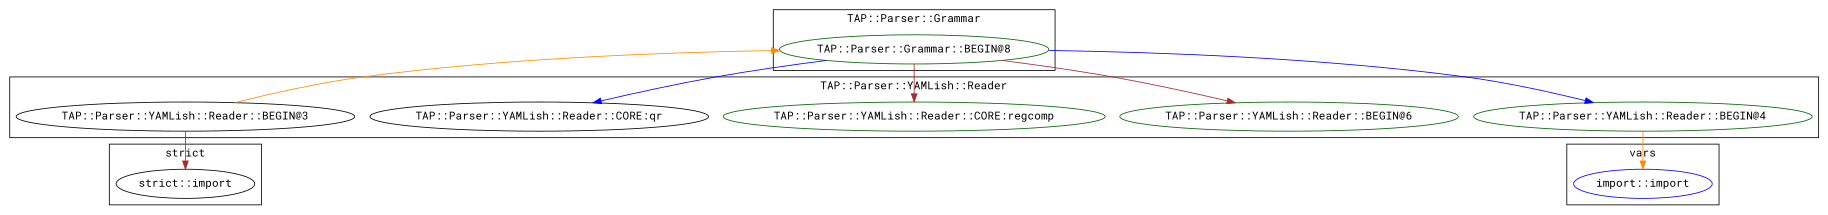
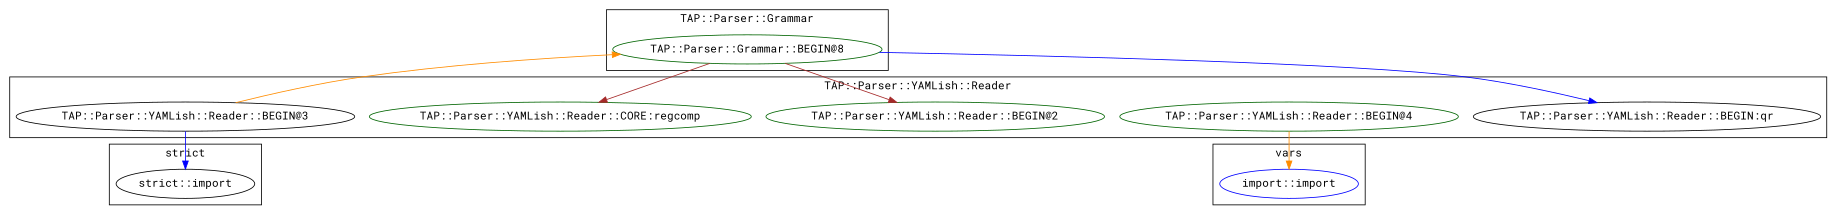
edge "TAP::Parser::Grammar::BEGIN@8" -> "TAP::Parser::YAMLish::Reader::BEGIN@4": removed
node "TAP::Parser::YAMLish::Reader::CORE:qr": label "TAP::Parser::YAMLish::Reader::CORE:qr" -> "TAP::Parser::YAMLish::Reader::BEGIN:qr"
node "TAP::Parser::YAMLish::Reader::BEGIN@6": label "TAP::Parser::YAMLish::Reader::BEGIN@6" -> "TAP::Parser::YAMLish::Reader::BEGIN@2"
edge "TAP::Parser::YAMLish::Reader::BEGIN@3" -> "strict::import": color brown -> blue
